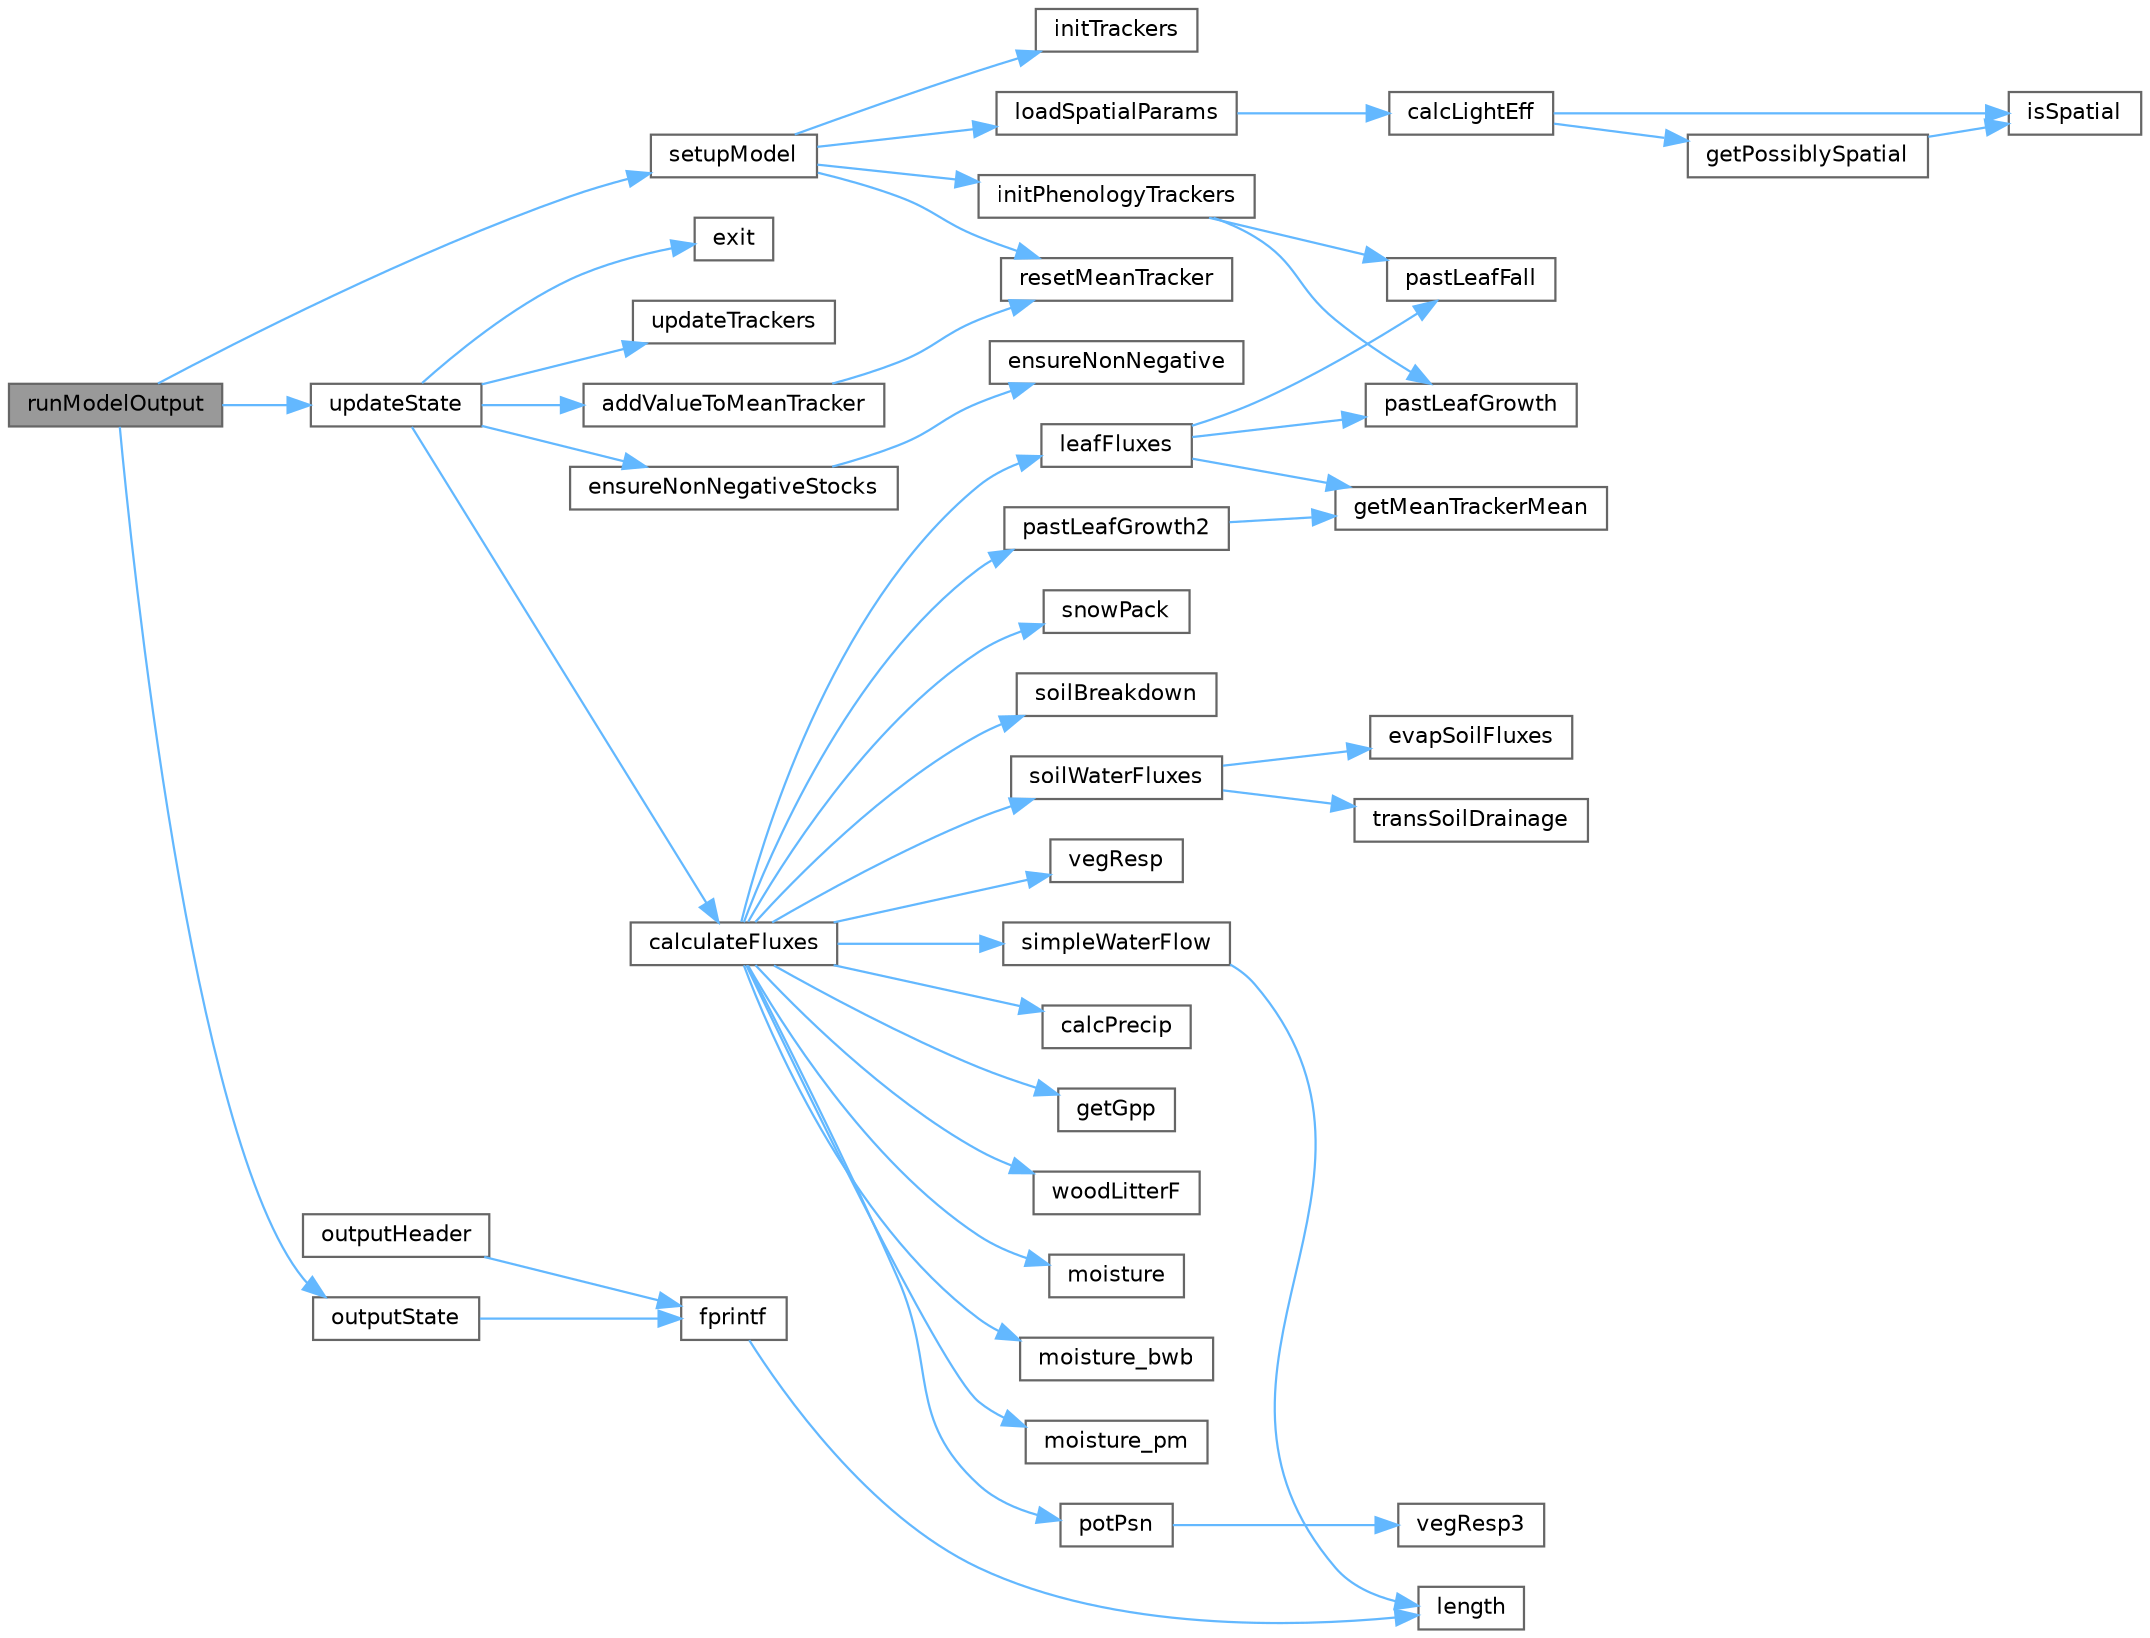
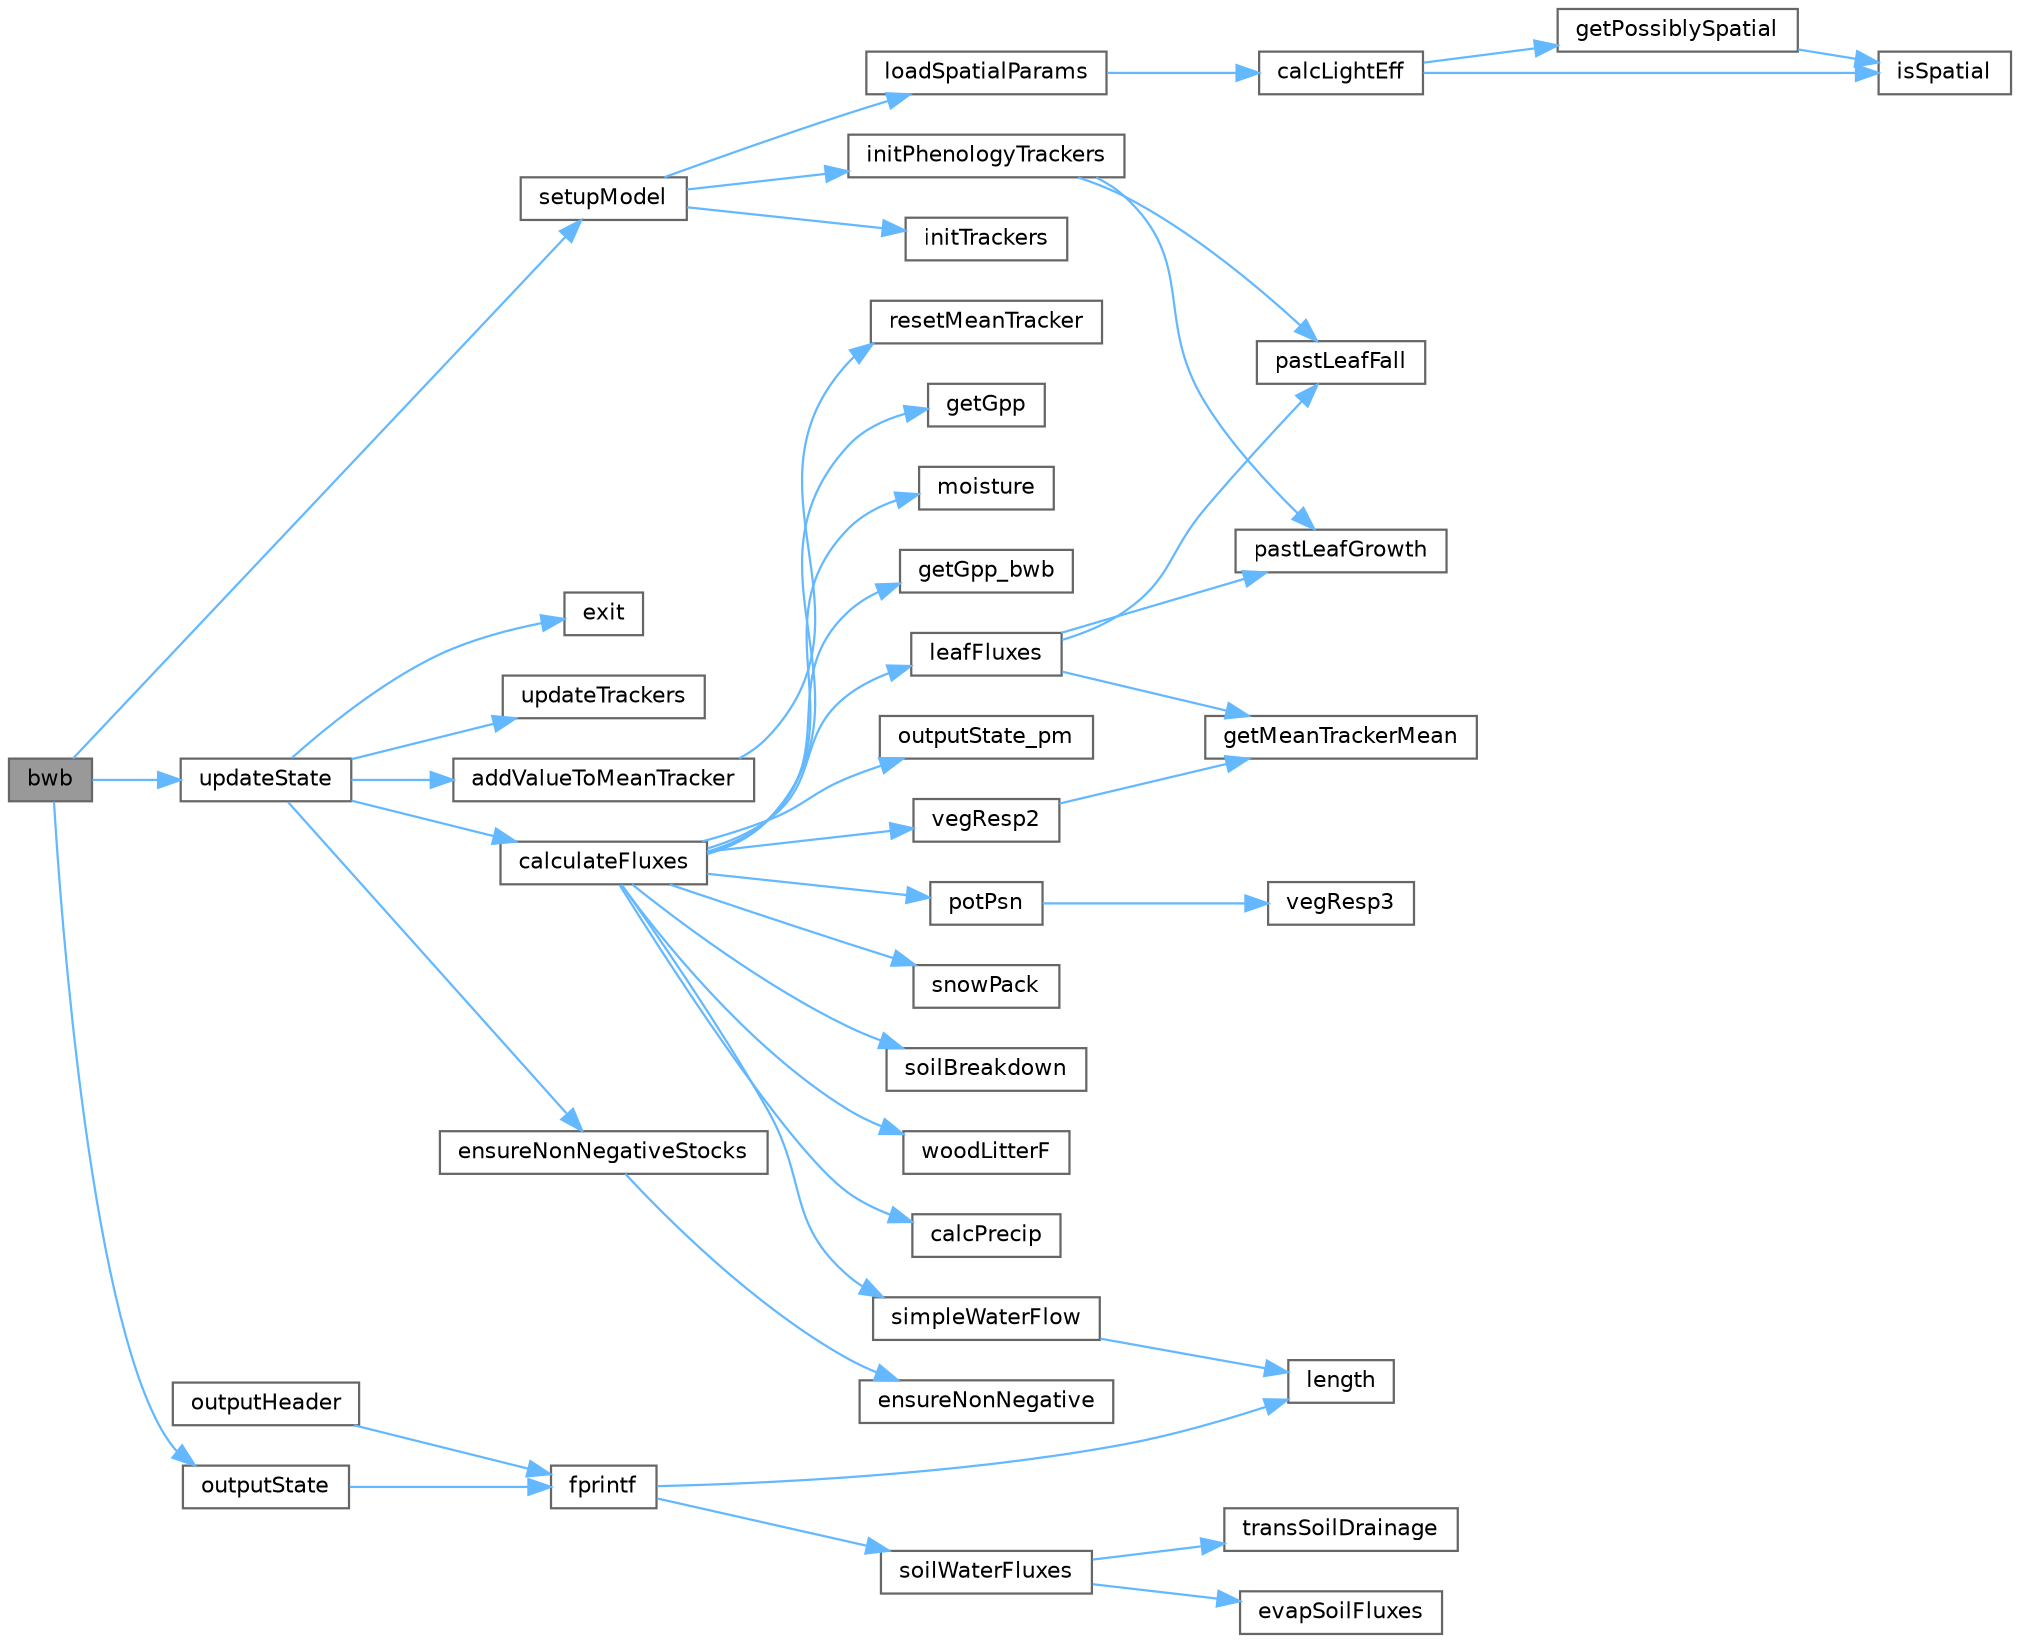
edge "setupModel" -> "resetMeanTracker": removed
node "runModelOutput": label "runModelOutput" -> "bwb"
node "pastLeafGrowth2": label "pastLeafGrowth2" -> "vegResp2"
edge "calculateFluxes" -> "soilWaterFluxes": now "fprintf" -> "soilWaterFluxes"
node "vegResp": removed
node "moisture_bwb": label "moisture_bwb" -> "getGpp_bwb"
node "moisture_pm": label "moisture_pm" -> "outputState_pm"
